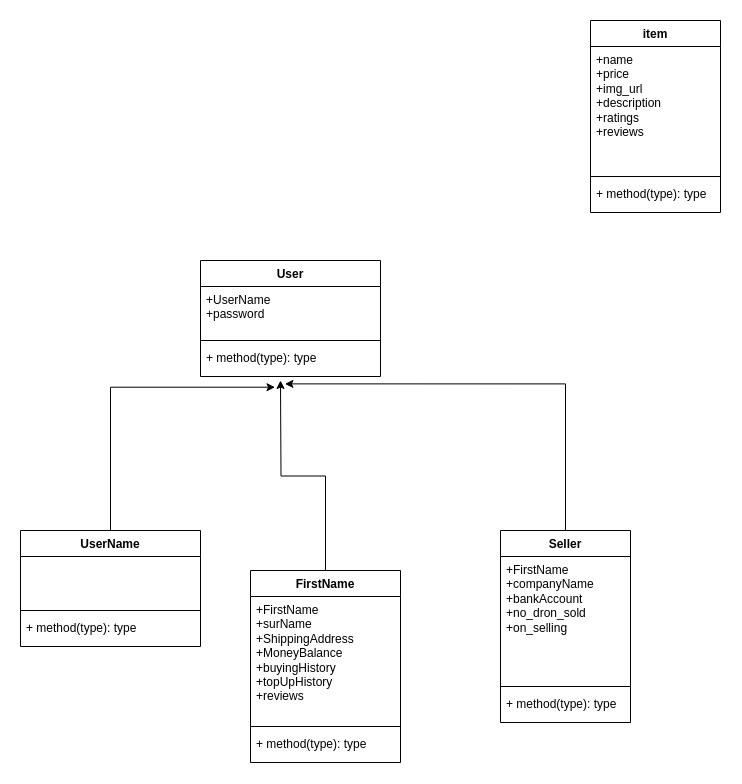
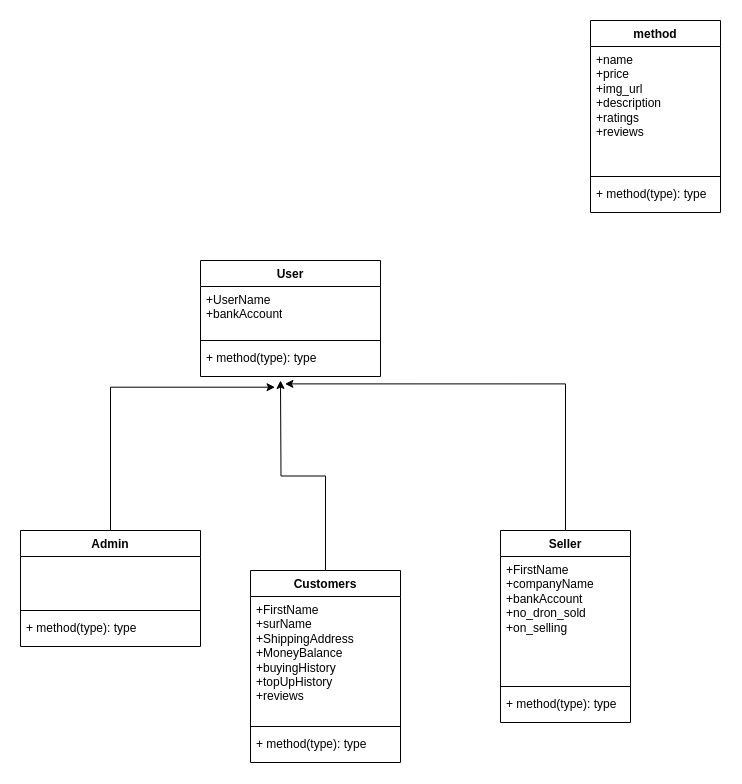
node "item": label "item" -> "method"
node "+UserName +password": label "+UserName +password" -> "+UserName +bankAccount"
node "UserName": label "UserName" -> "Admin"
node "FirstName": label "FirstName" -> "Customers"
